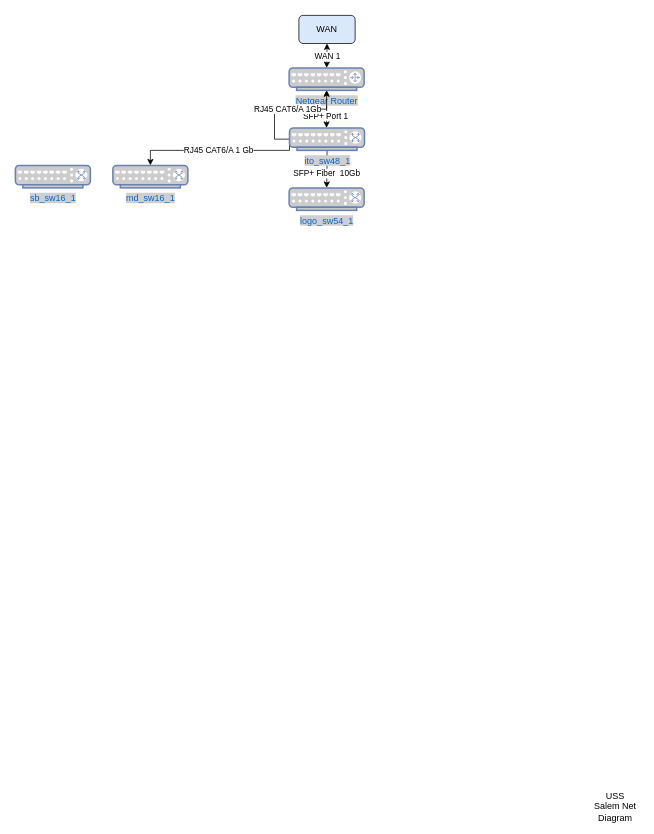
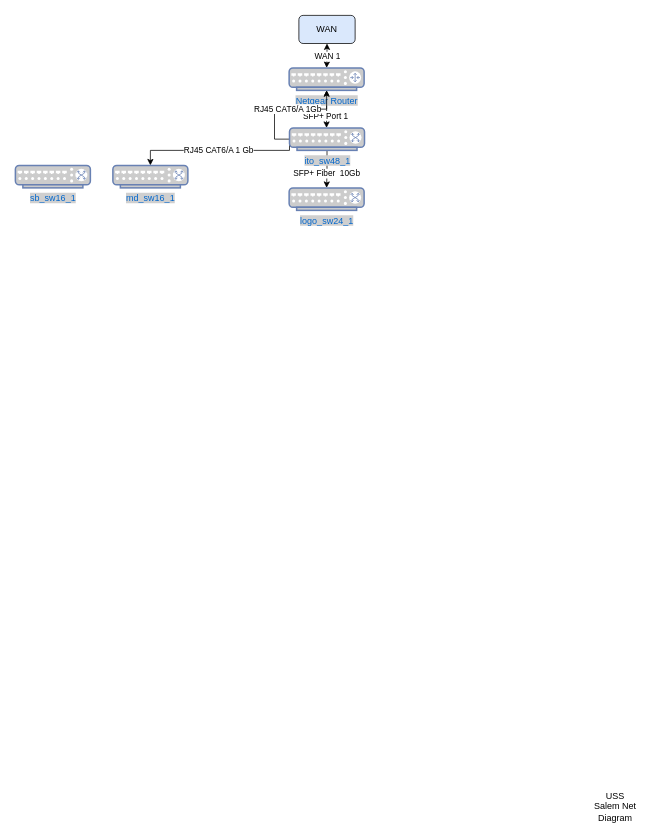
node "logo_sw54_1": label "logo_sw54_1" -> "logo_sw24_1"
